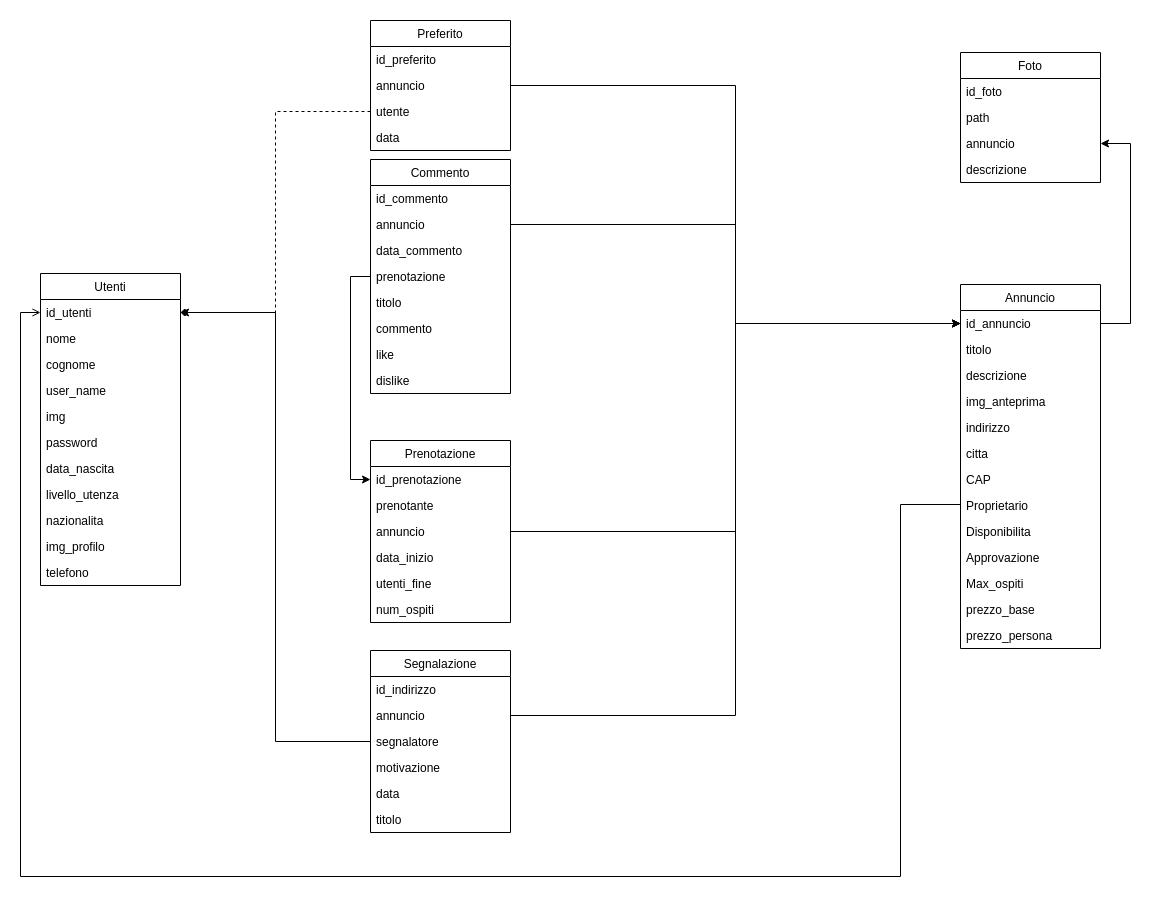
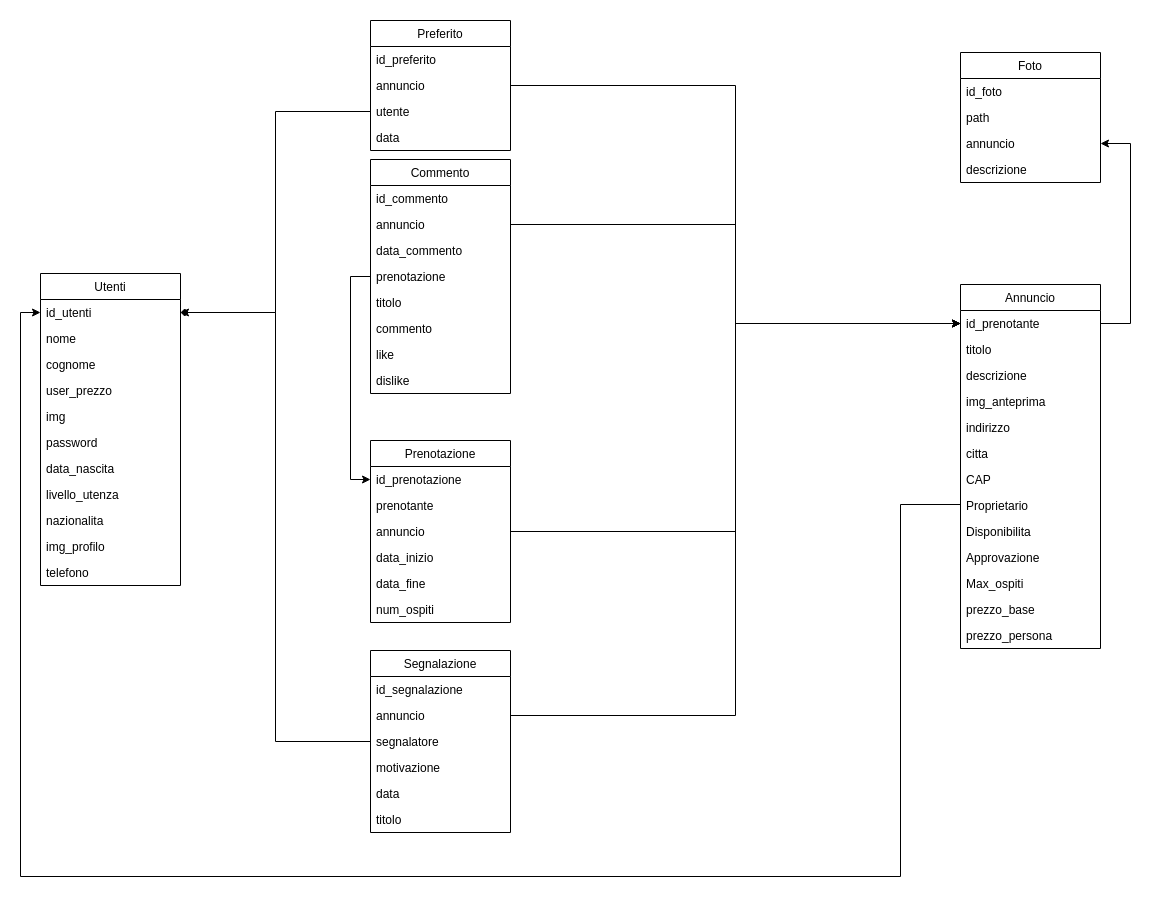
edge "utente" -> "id_utenti": style dashed -> solid
edge "Proprietario" -> "id_utenti": arrowhead open -> classic
node "id_annuncio": label "id_annuncio" -> "id_prenotante"
node "user_name": label "user_name" -> "user_prezzo"
node "utenti_fine": label "utenti_fine" -> "data_fine"
node "id_indirizzo": label "id_indirizzo" -> "id_segnalazione"
